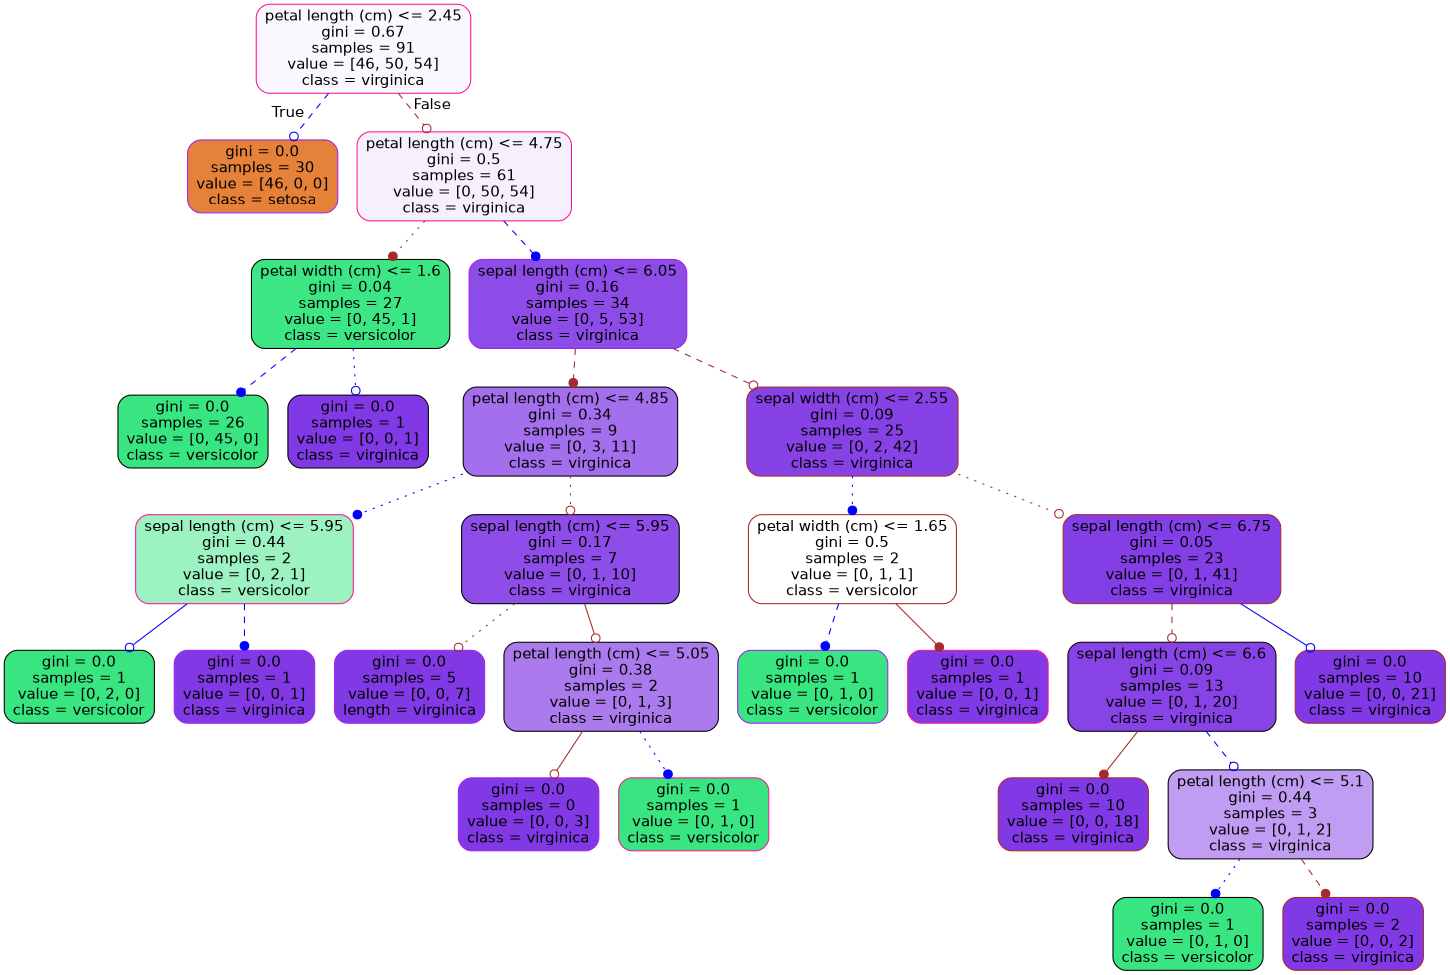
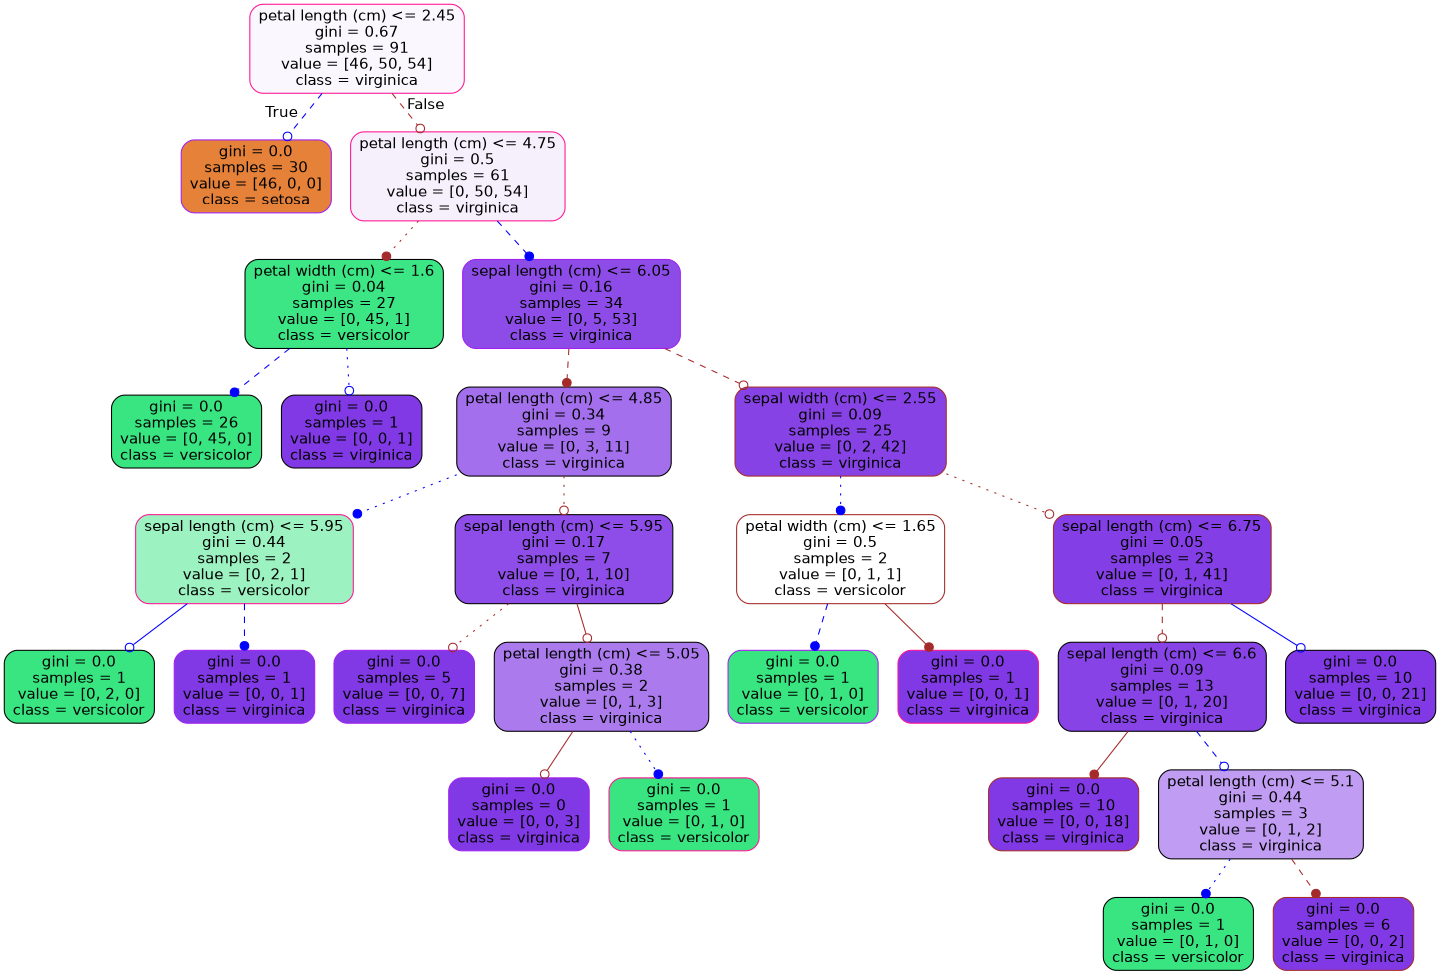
node "gini = 0.0 samples = 5 value = [0, 0, 7] length = virginica": label "gini = 0.0 samples = 5 value = [0, 0, 7] length = virginica" -> "gini = 0.0 samples = 5 value = [0, 0, 7] class = virginica"
node "gini = 0.0 samples = 10 value = [0, 0, 21] class = virginica": color brown -> black
node "gini = 0.0 samples = 2 value = [0, 0, 2] class = virginica": label "gini = 0.0 samples = 2 value = [0, 0, 2] class = virginica" -> "gini = 0.0 samples = 6 value = [0, 0, 2] class = virginica"
